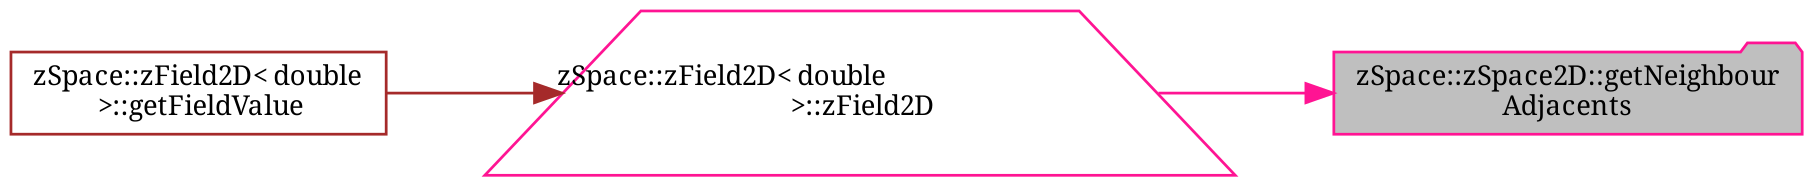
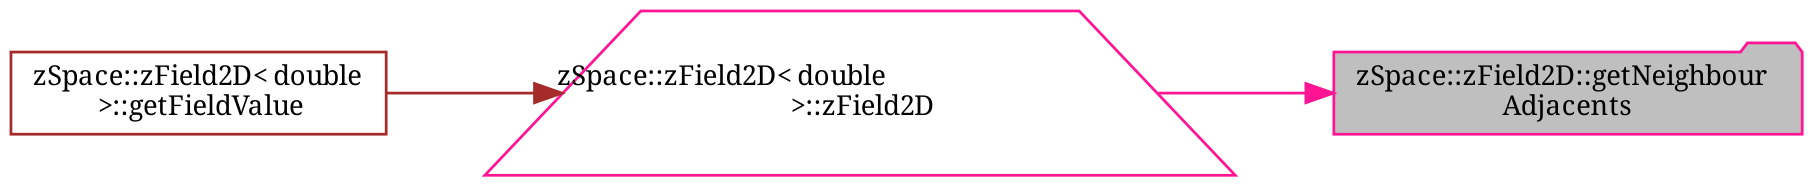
node "zSpace::zSpace2D::getNeighbour Adjacents": label "zSpace::zSpace2D::getNeighbour Adjacents" -> "zSpace::zField2D::getNeighbour Adjacents"
